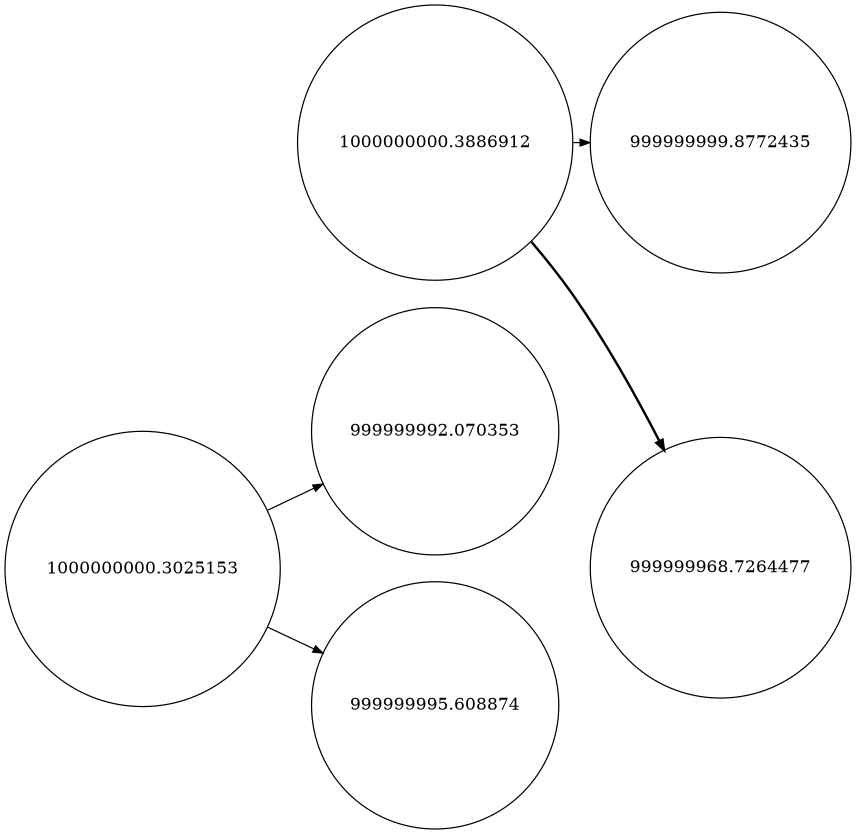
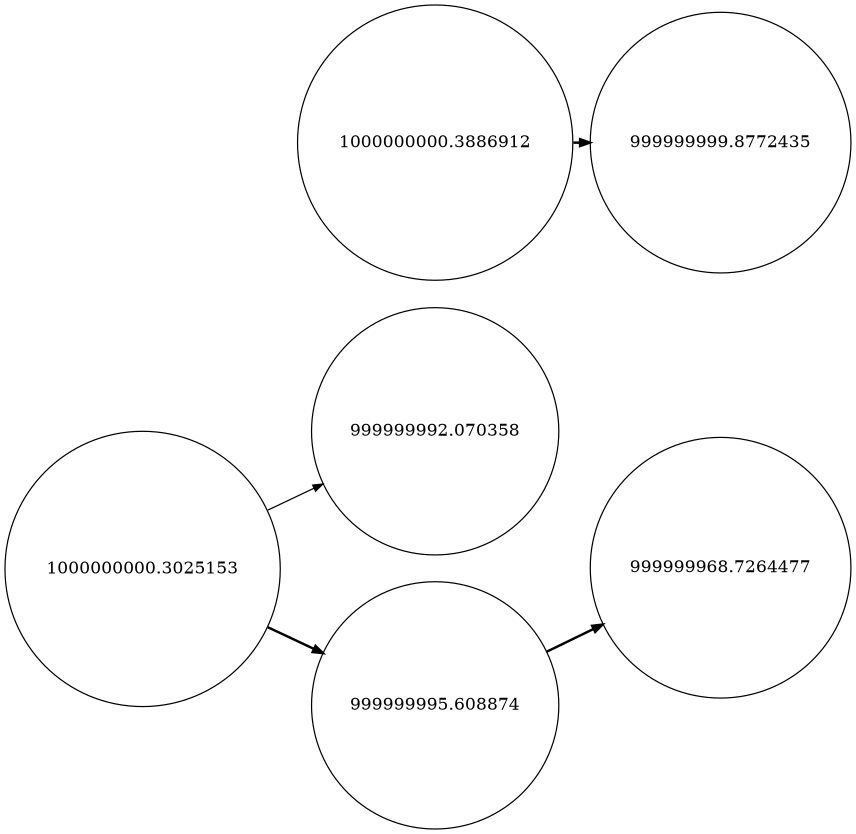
edge "1000000000.3886912" -> "999999999.8772435": style solid -> bold
edge "1000000000.3886912" -> "999999968.7264477": now "999999995.608874" -> "999999968.7264477"
node "999999992.070353": label "999999992.070353" -> "999999992.070358"
edge "1000000000.3025153" -> "999999995.608874": style solid -> bold
